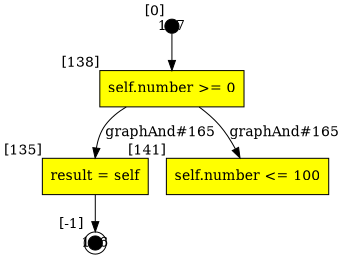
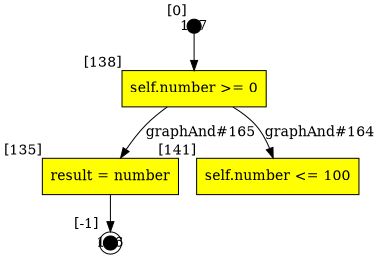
edge "self.number >= 0 [138]" -> "self.number <= 100 [141]": label "graphAnd#165" -> "graphAnd#164"
node "result = self [135]": label "result = self [135]" -> "result = number [135]"
